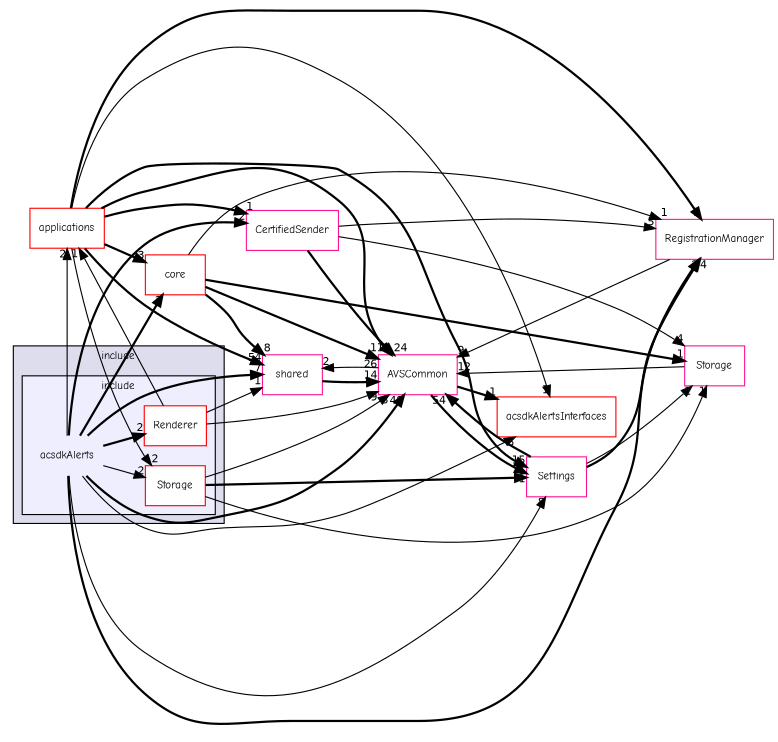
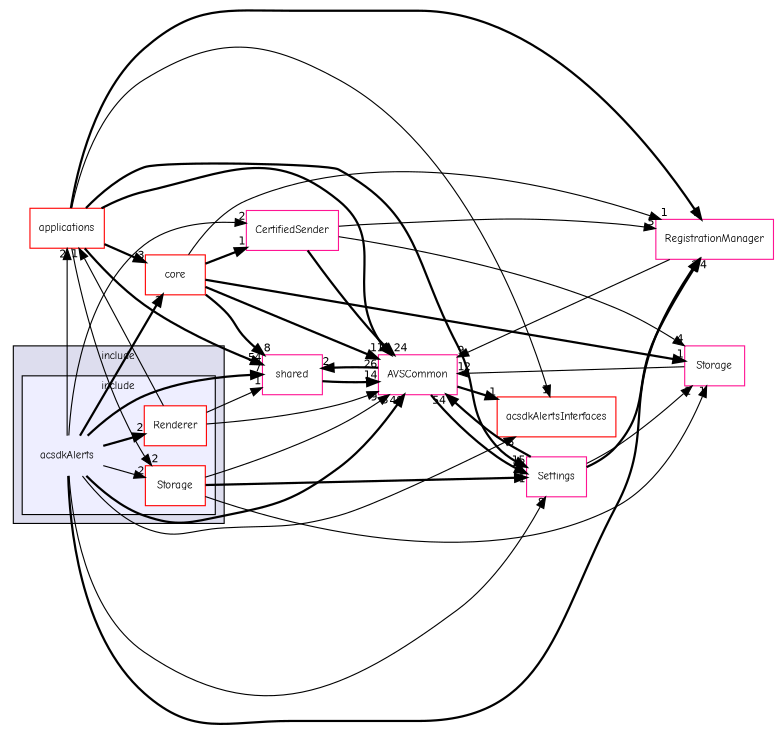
edge "applications" -> "CertifiedSender": now "core" -> "CertifiedSender"
edge "acsdkAlerts" -> "CertifiedSender": style bold -> solid
edge "AVSCommon" -> "shared": style solid -> bold
